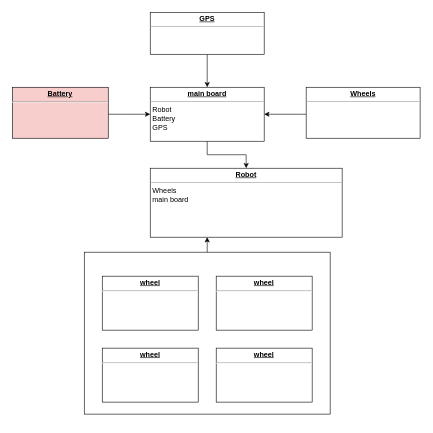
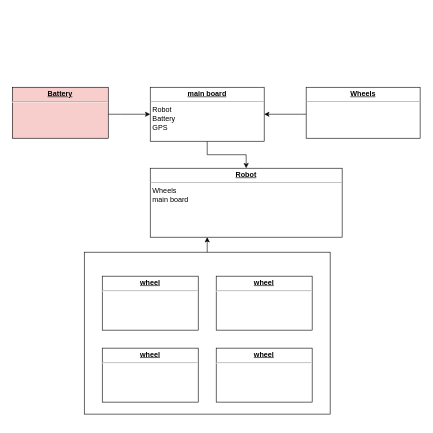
node "GPS": removed
edge "GPS" -> "main board Robot Battery GPS": removed
